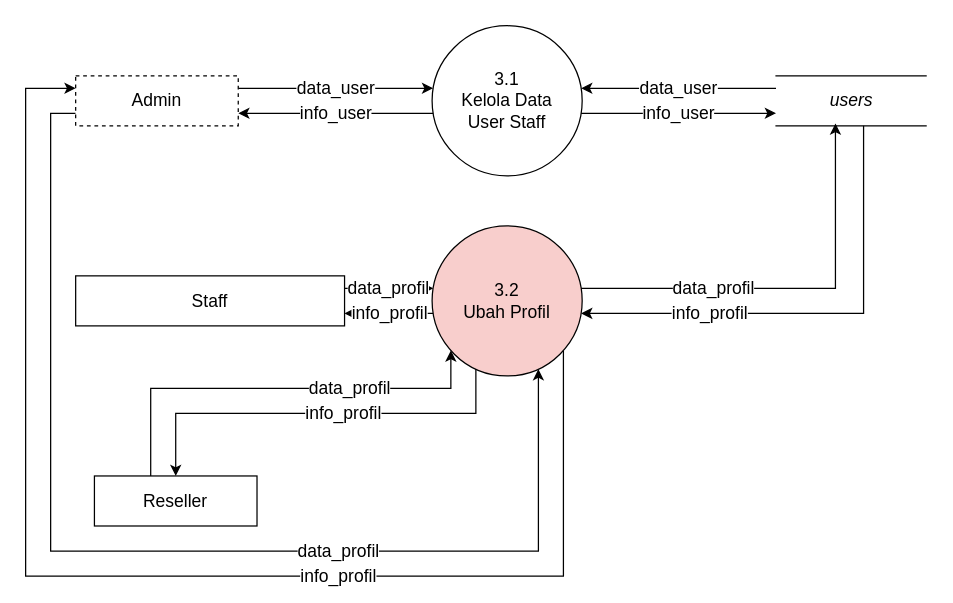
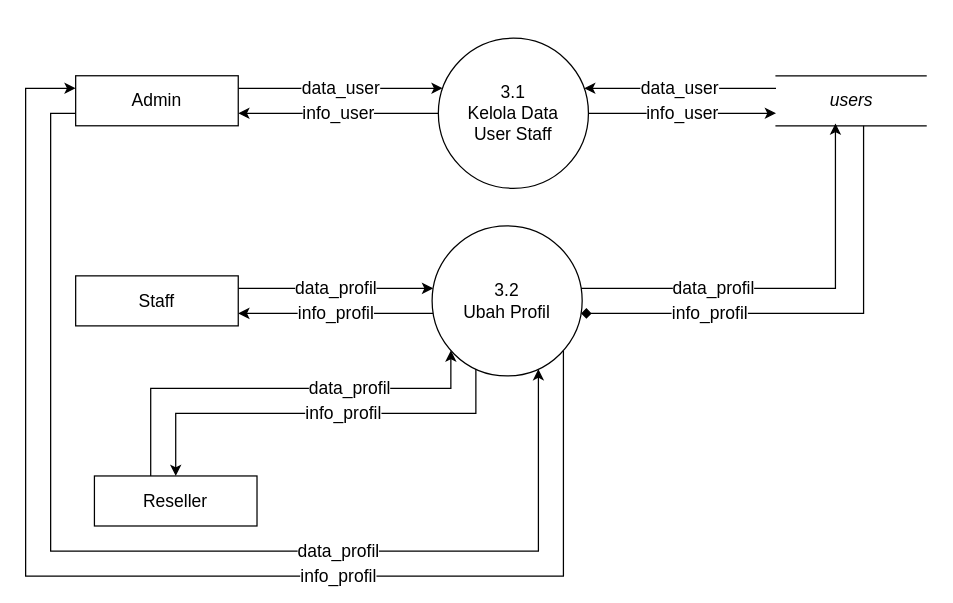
node "Admin": style dashed -> solid
node "3.1Kelola Data User Staff": moved (507, 101) -> (513, 113)
node "Staff": size 269x50 -> 163x50
node "3.2Ubah Profil": fillcolor #f8cecc -> #ffffff
edge "users" -> "3.2Ubah Profil": arrowhead classic -> diamond
